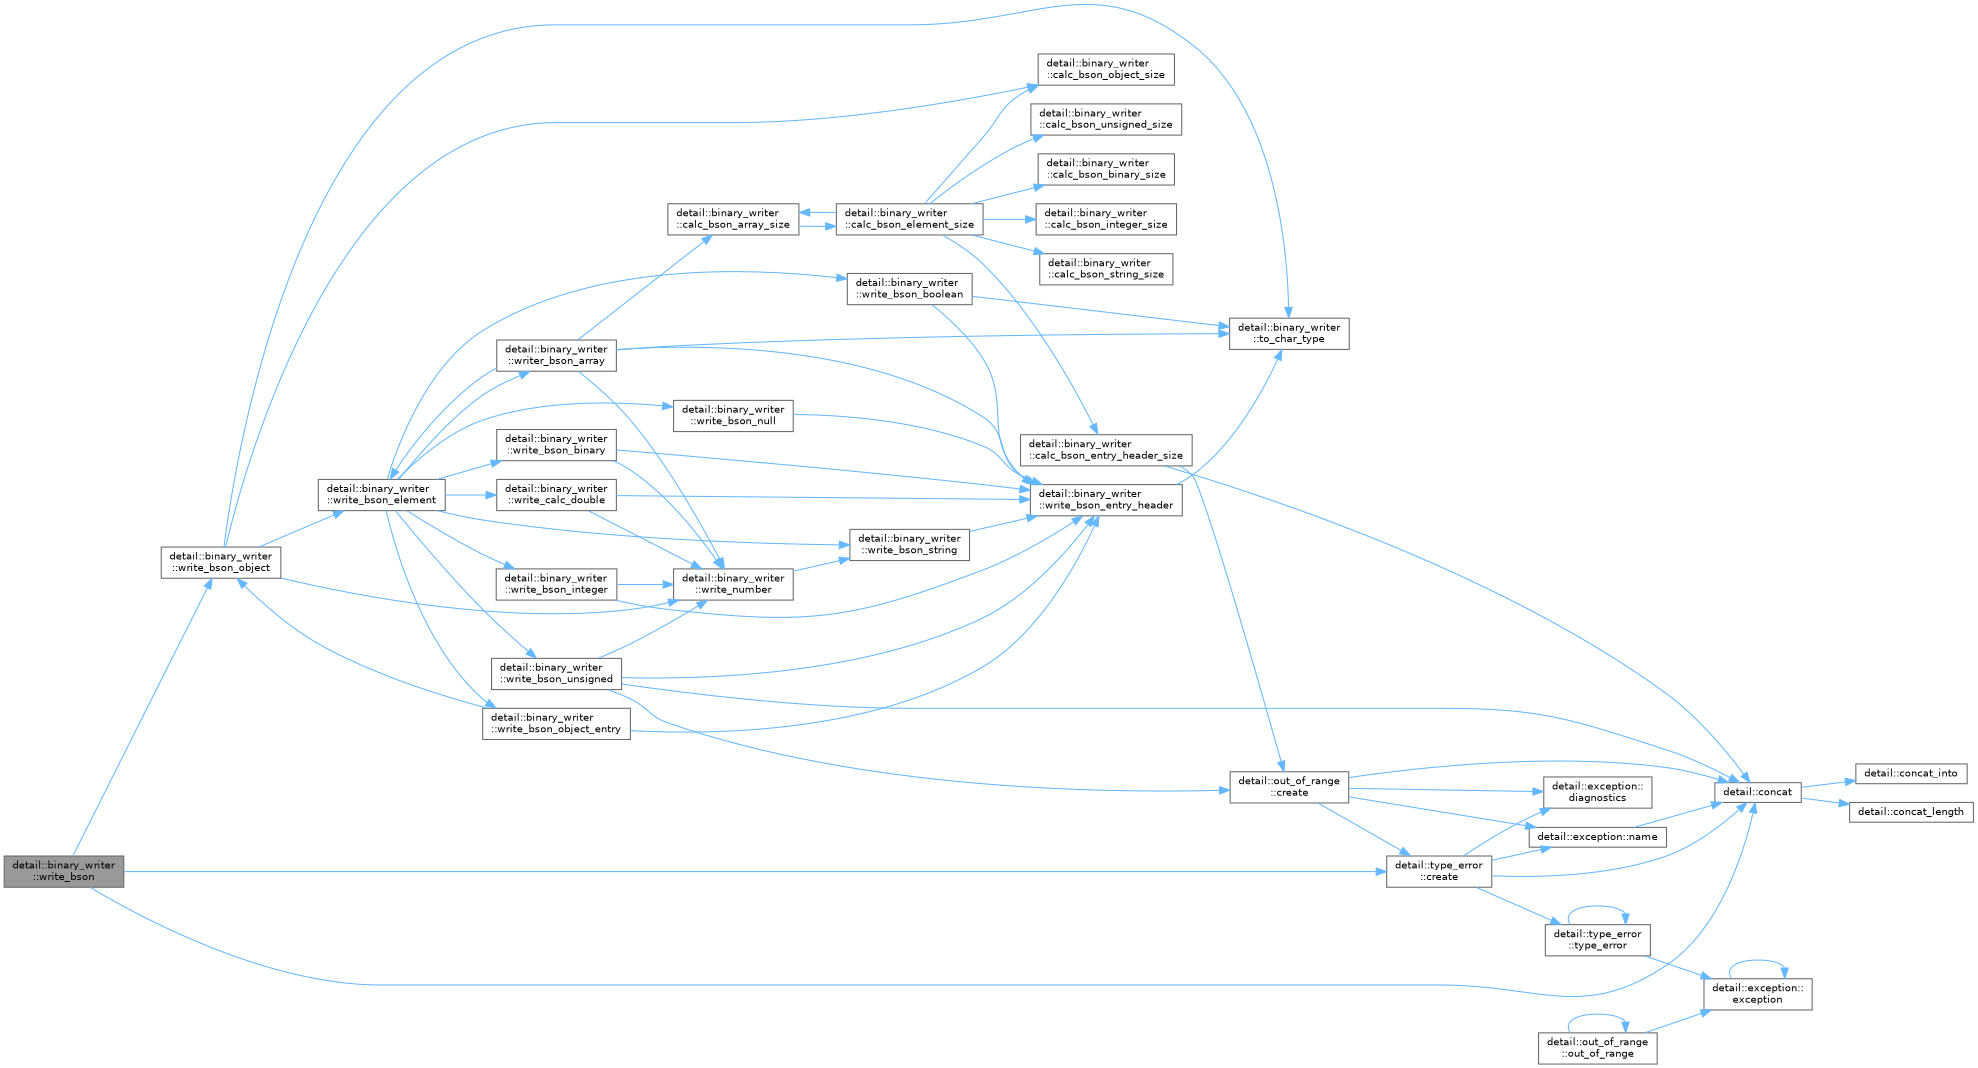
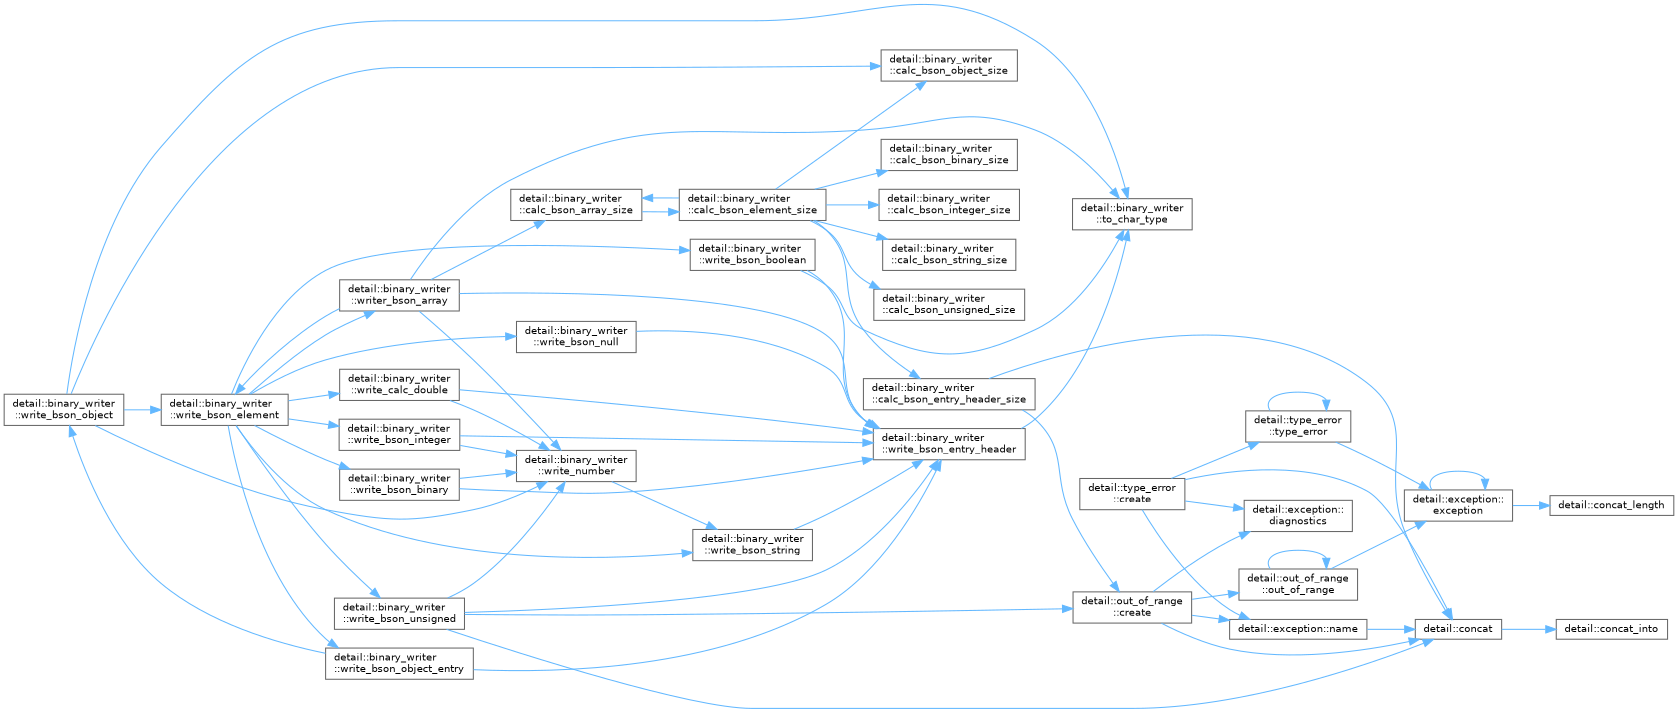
edge "detail::concat" -> "detail::concat_length": now "detail::exception:: exception" -> "detail::concat_length"
edge "detail::out_of_range ::create" -> "detail::type_error ::create": now "detail::out_of_range ::create" -> "detail::out_of_range ::out_of_range"
node "detail::binary_writer ::write_bson": removed
